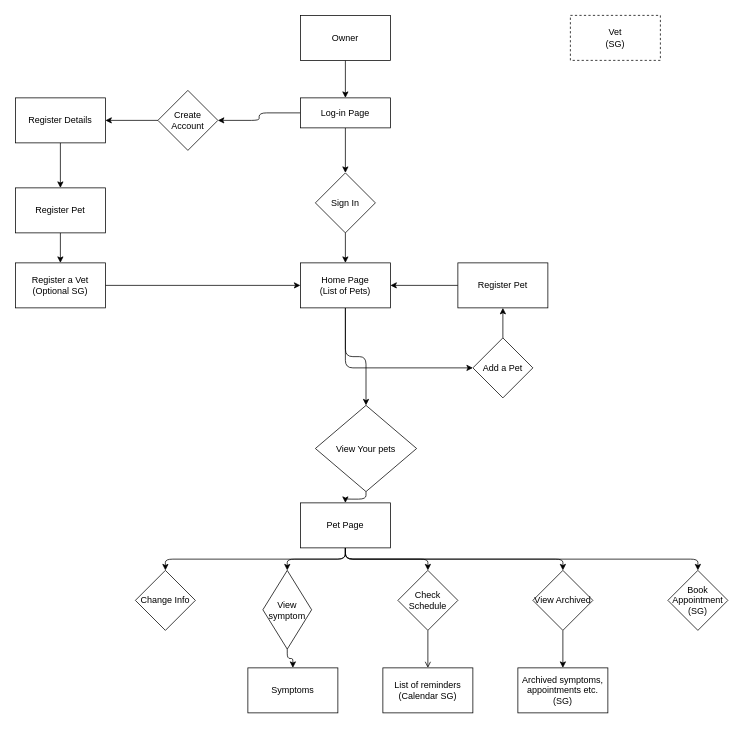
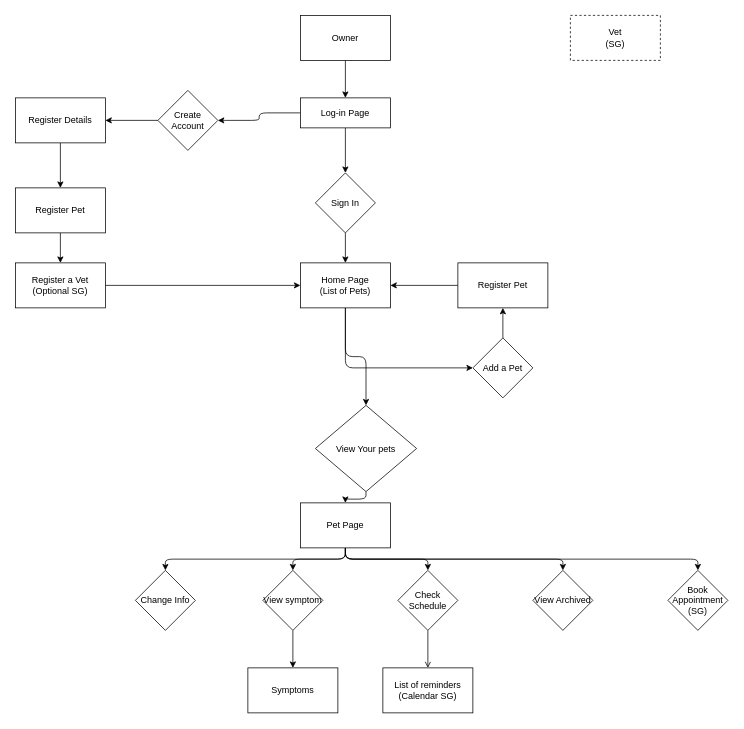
node "View symptom": size 49x79 -> 60x60
edge "View Archived" -> "Archived symptoms, appointments etc. (SG)": removed
node "Archived symptoms, appointments etc. (SG)": removed
